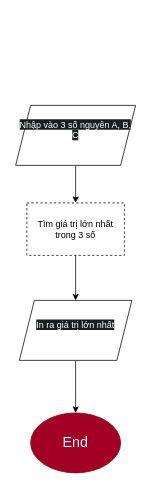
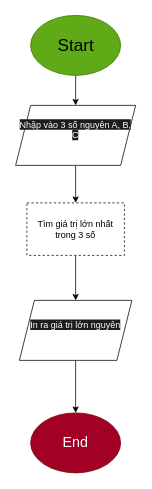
node "Start": added
edge "Start" -> "Nhập vào 3 số nguyên A, B, C": added
node "In ra giá trị lớn nhất": label "In ra giá trị lớn nhất" -> "In ra giá trị lớn nguyên"
